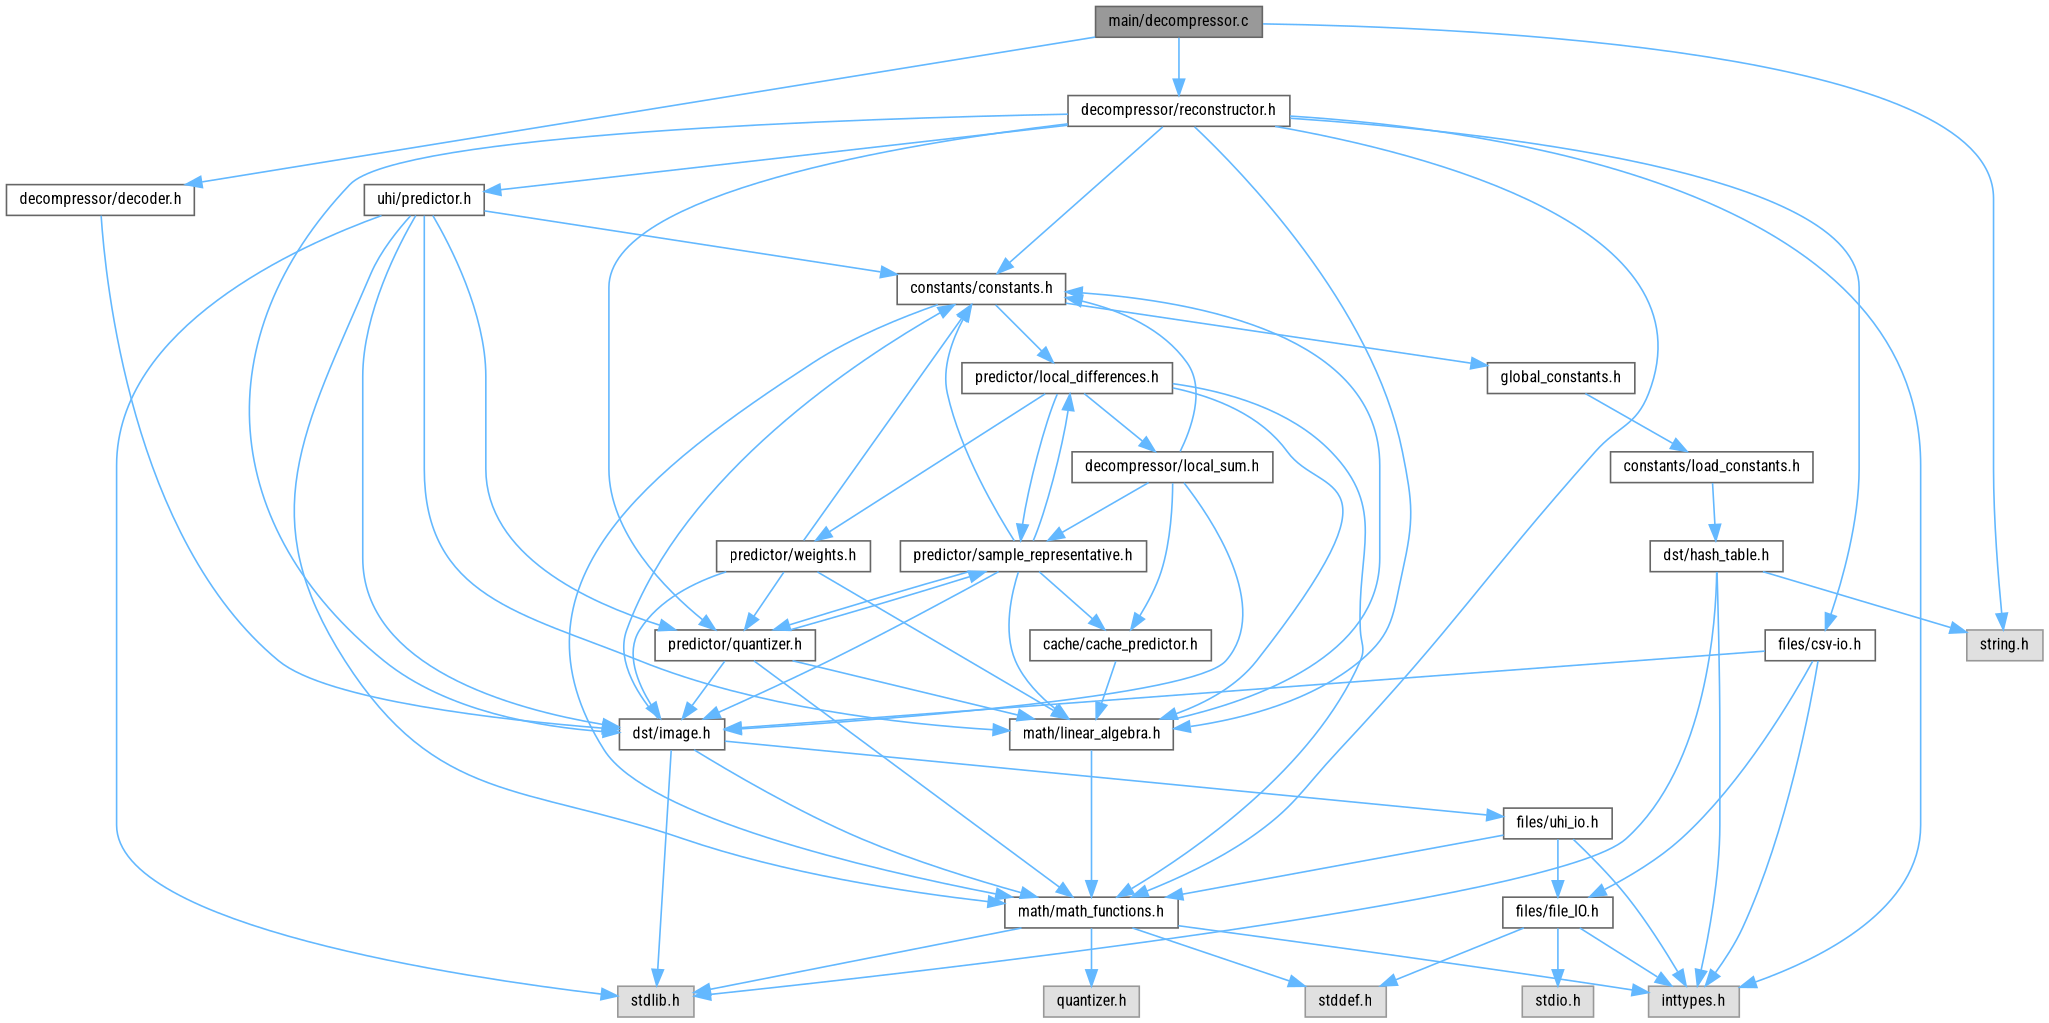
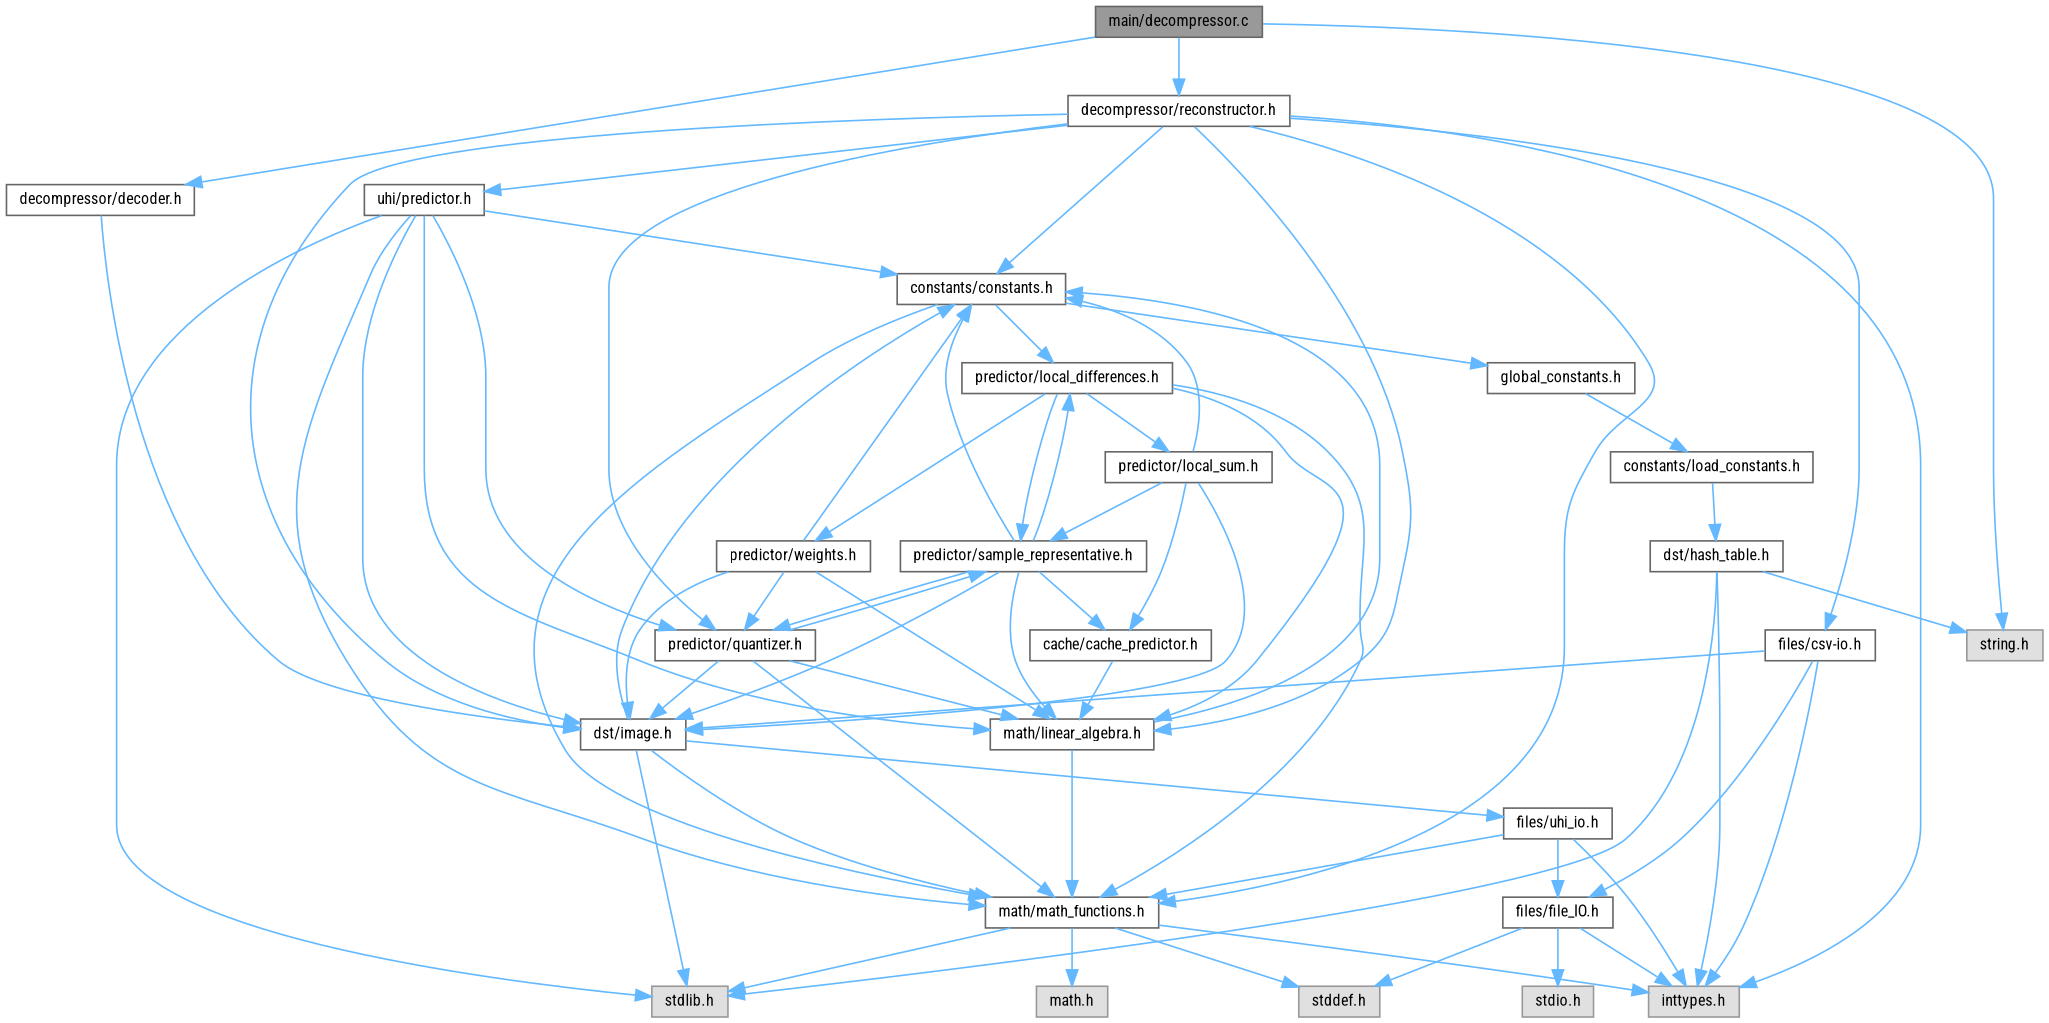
node "decompressor/local_sum.h": label "decompressor/local_sum.h" -> "predictor/local_sum.h"
node "quantizer.h": label "quantizer.h" -> "math.h"
